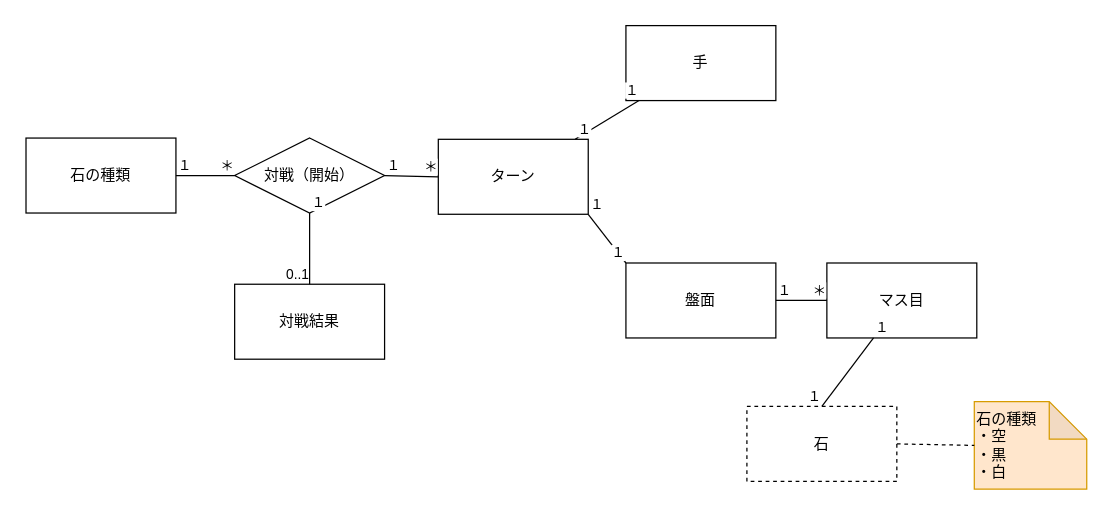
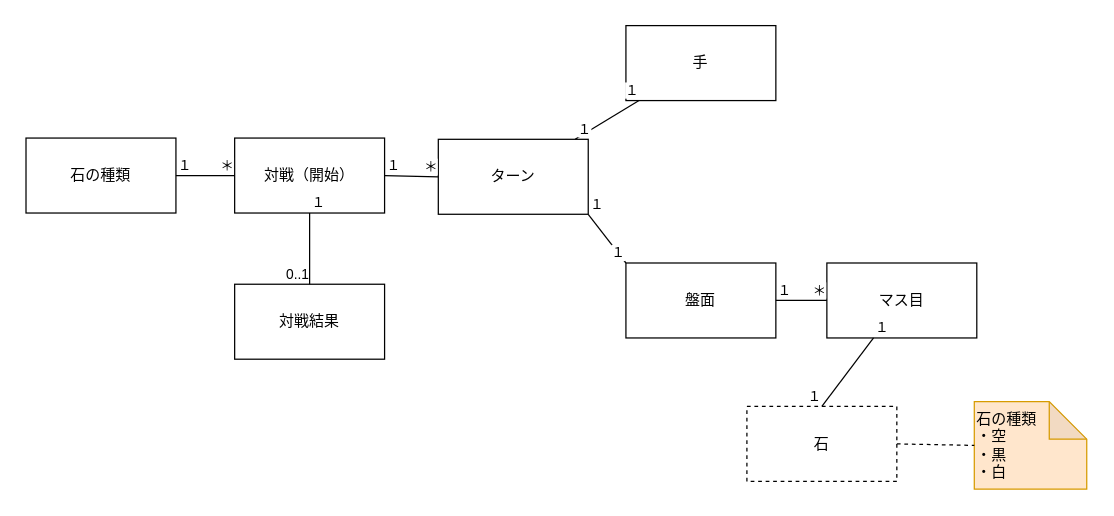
node "対戦（開始）": shape diamond -> rectangle
